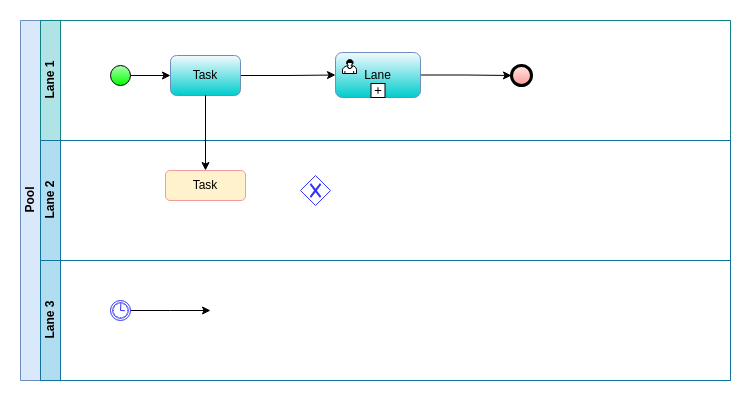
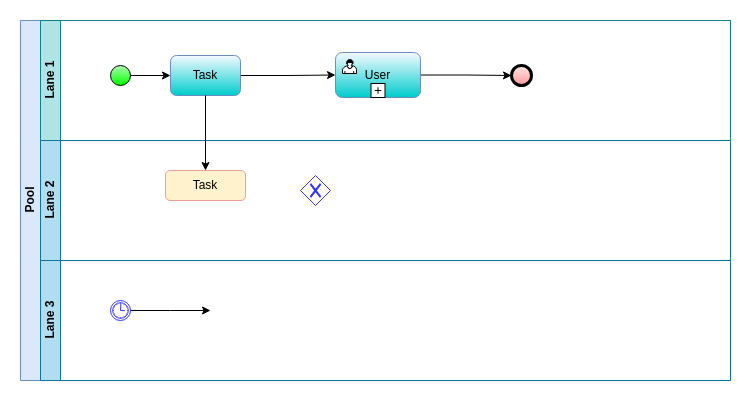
node "Lane": label "Lane" -> "User"
